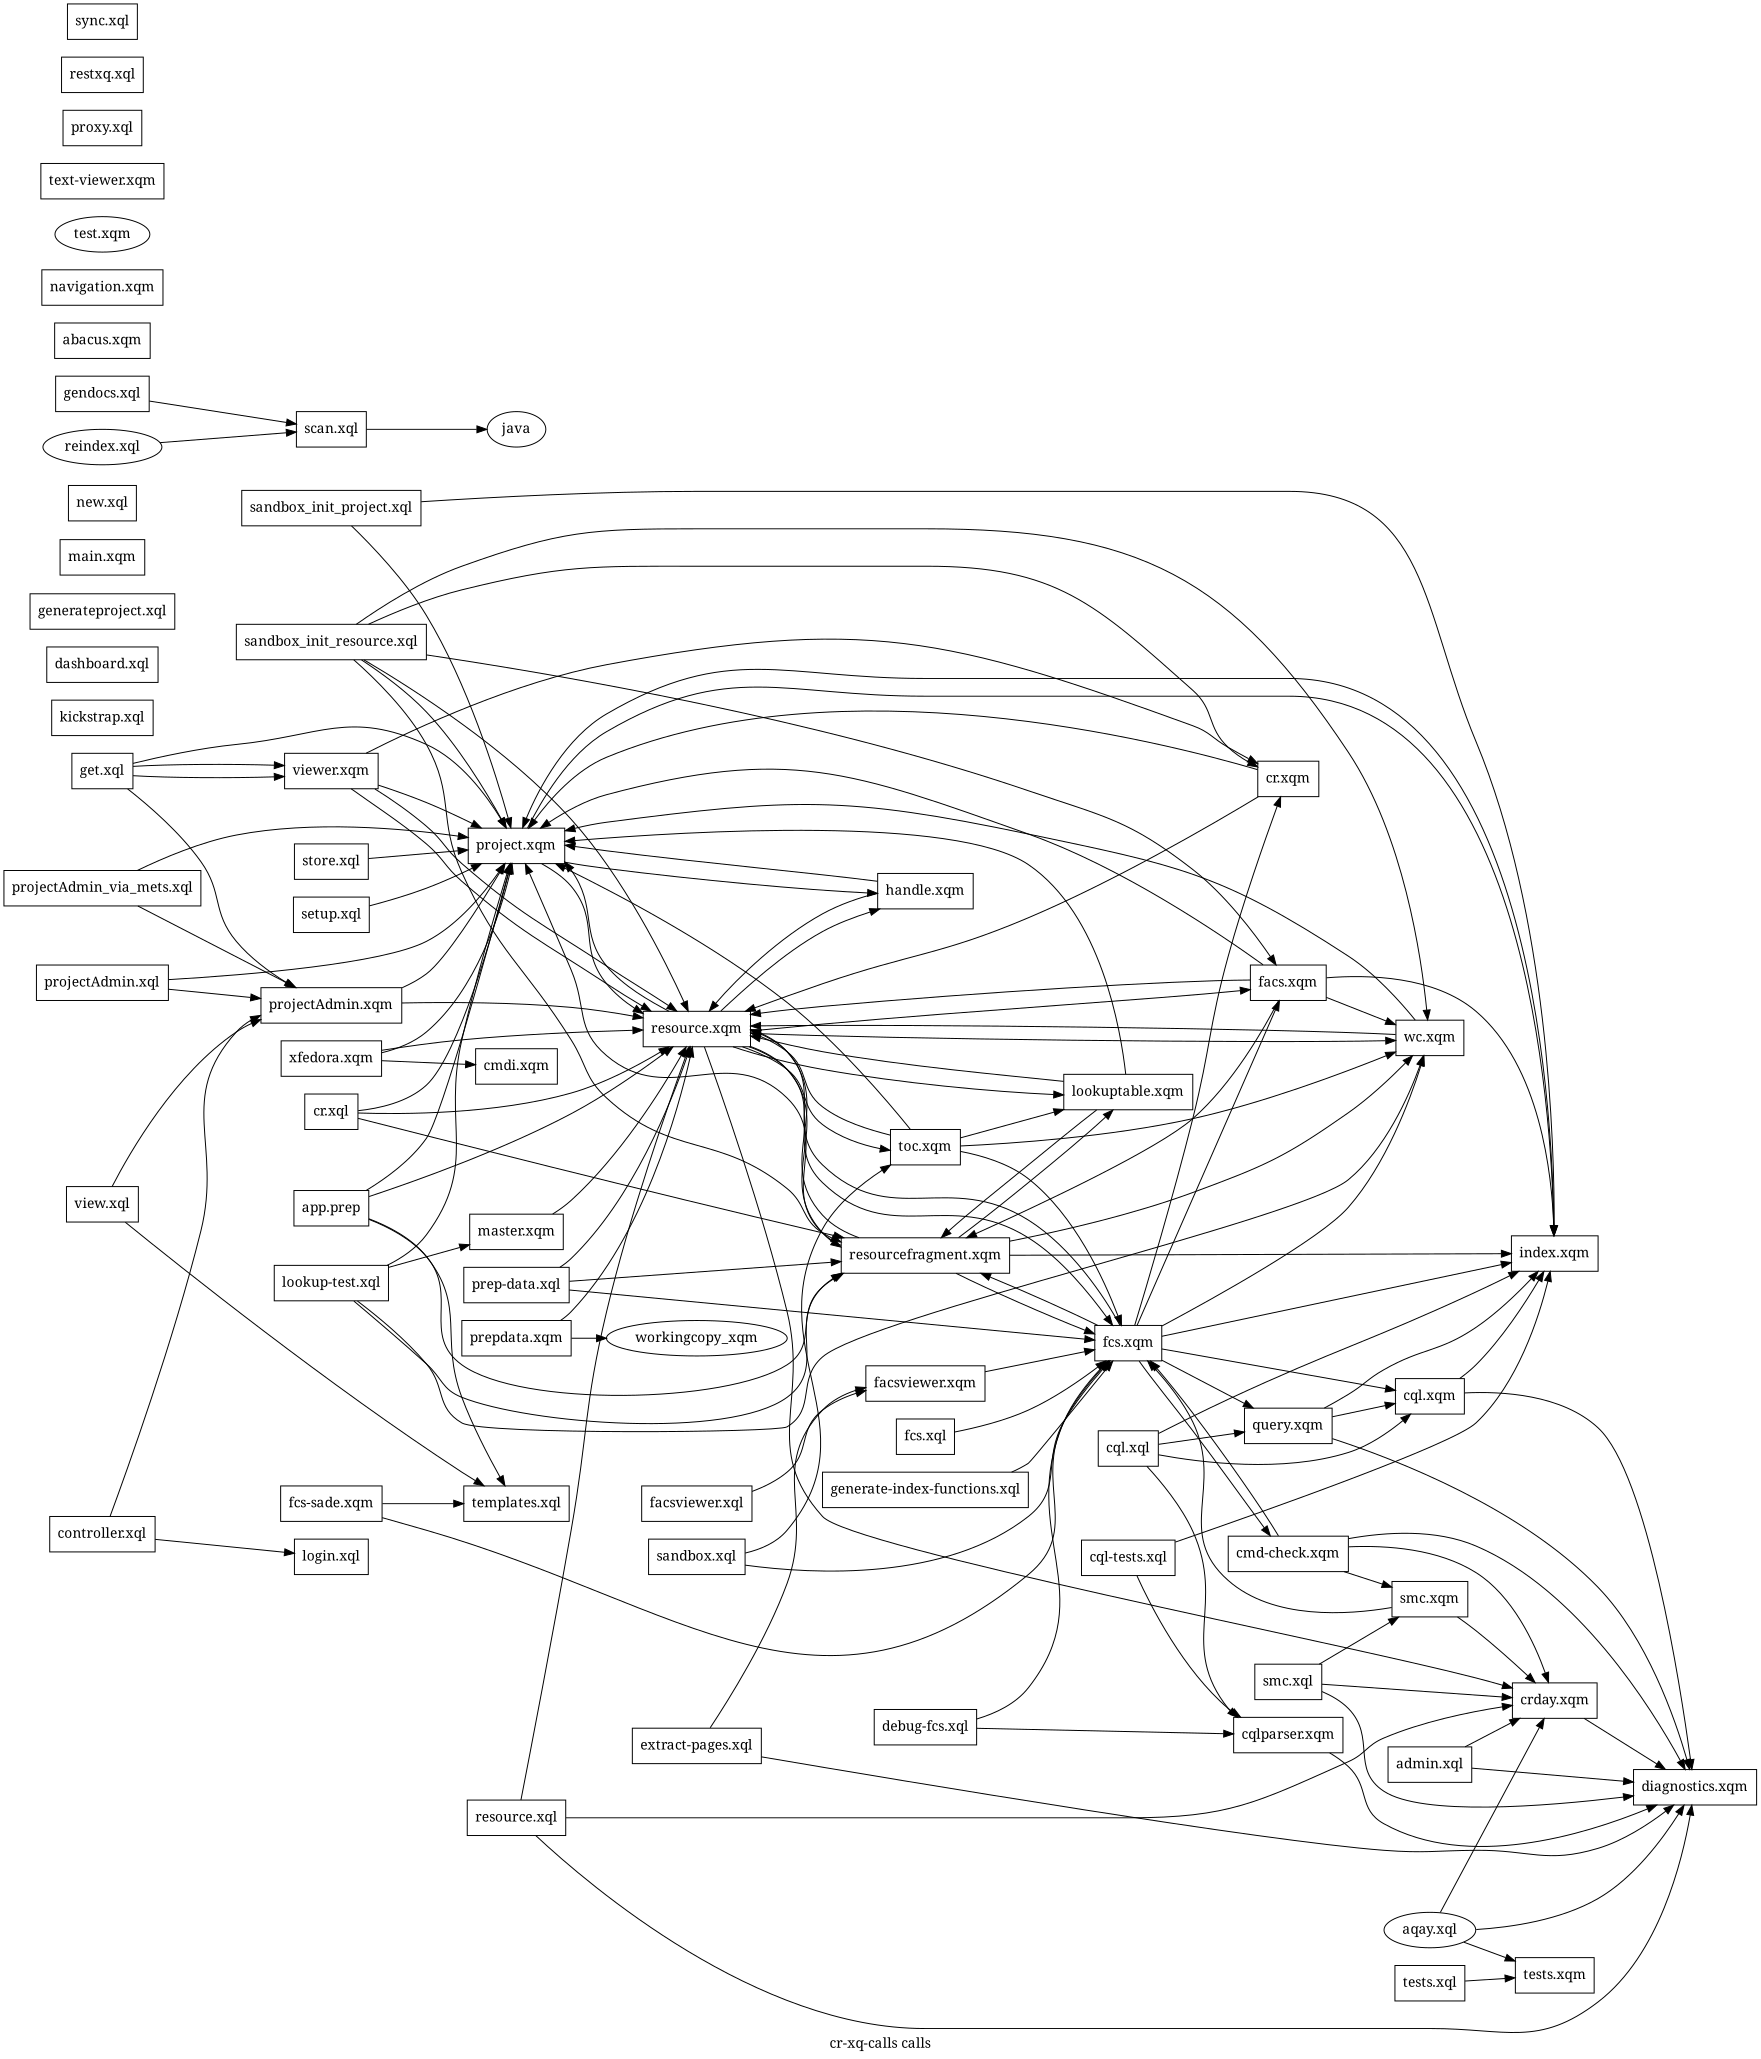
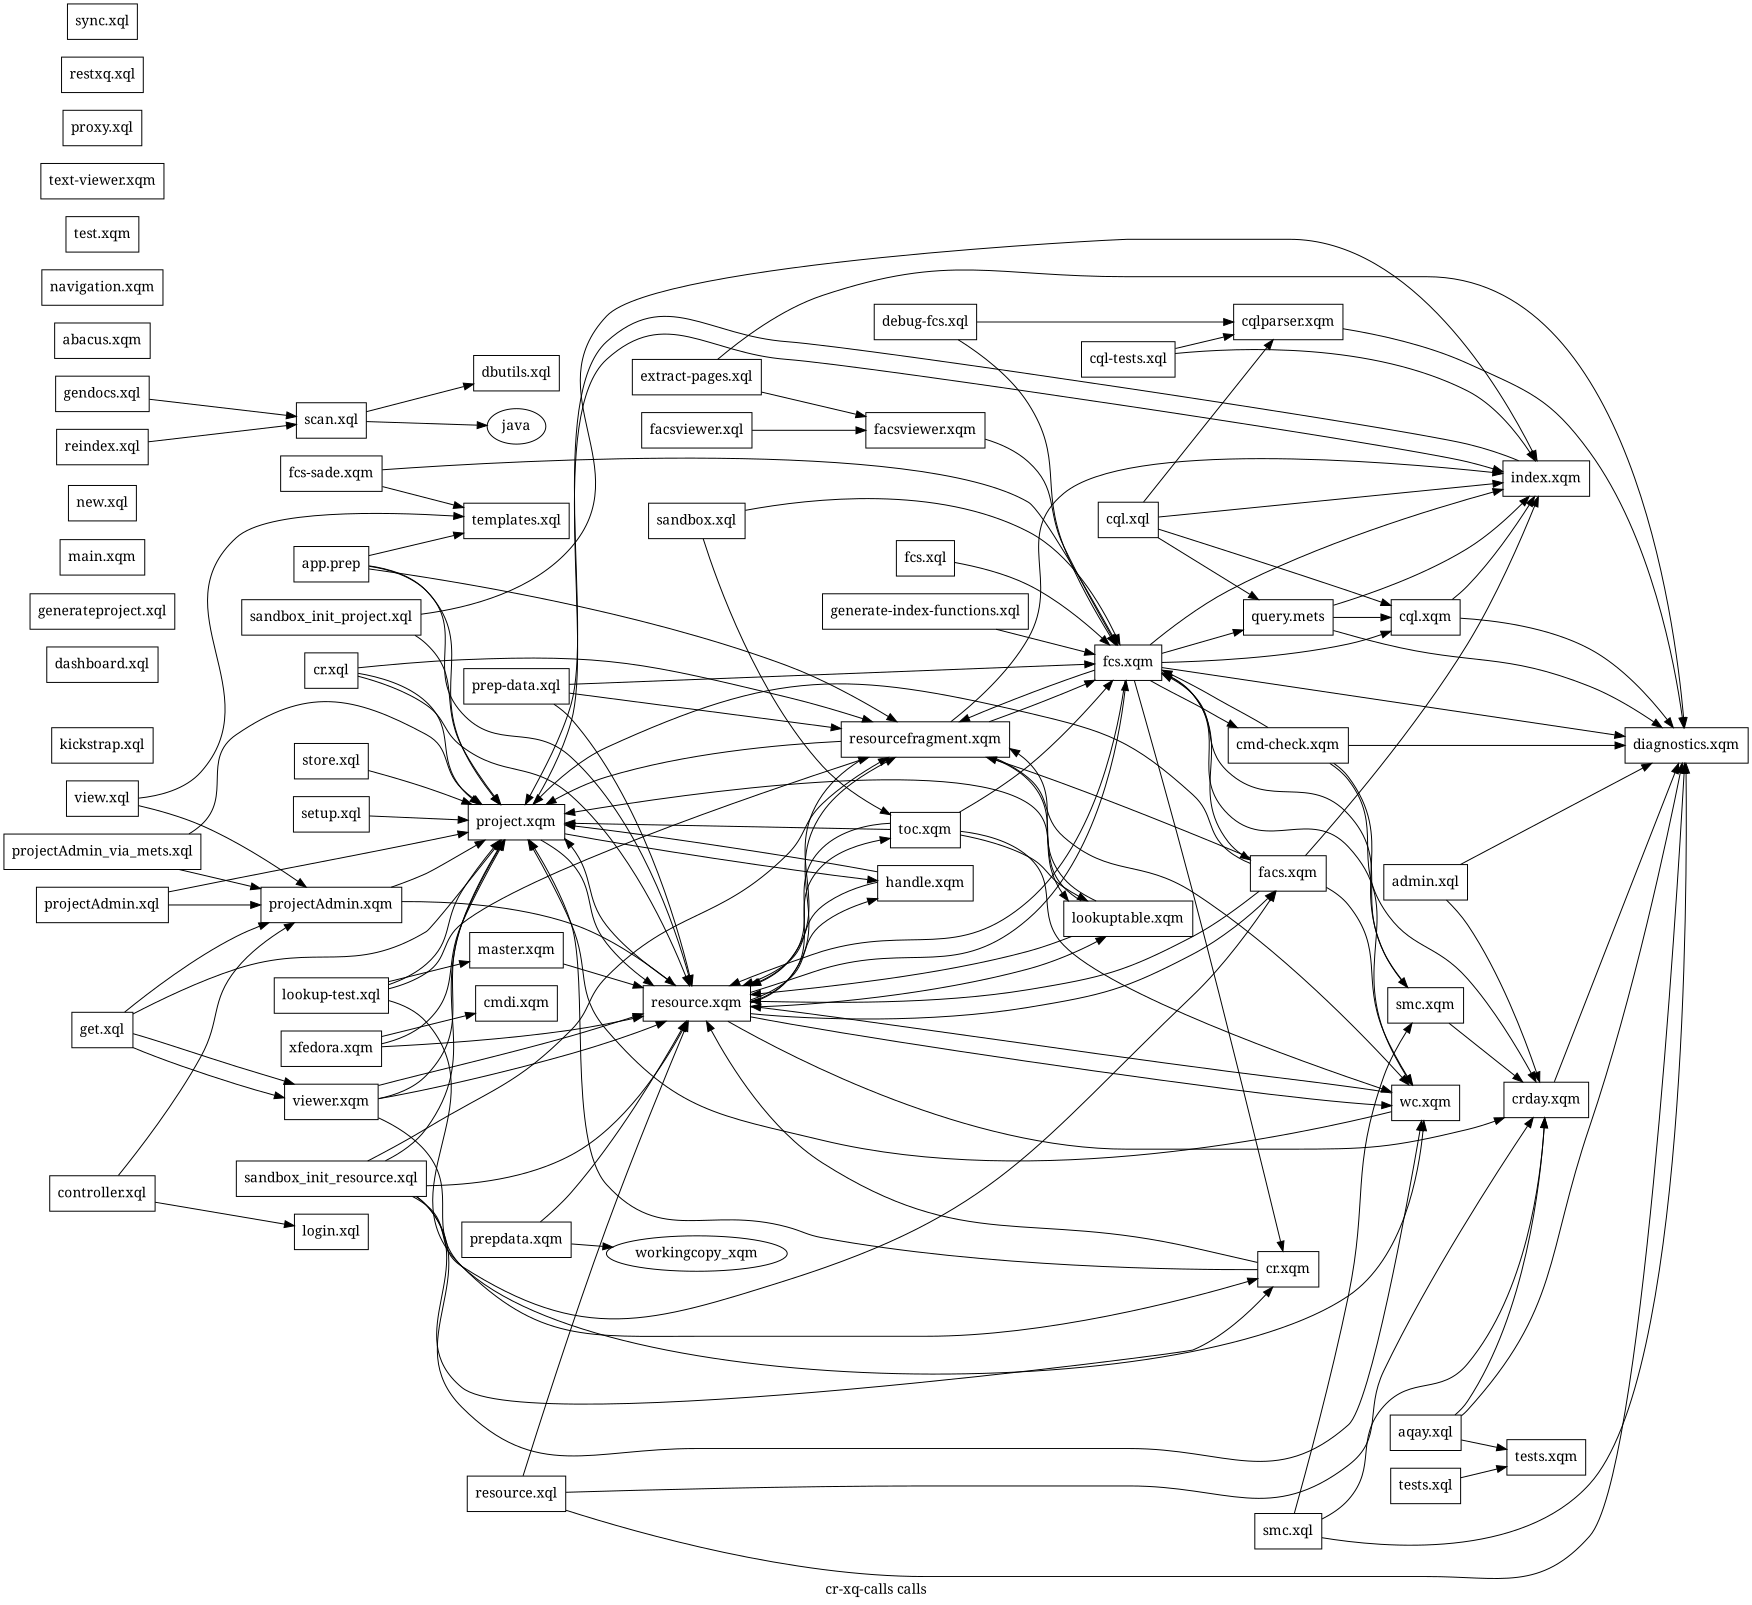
node "test.xqm": shape ellipse -> box
node "dbutils.xql": added
node "reindex.xql": shape ellipse -> box
edge "fcs.xqm" -> "diagnostics.xqm": added
node "query.xqm": label "query.xqm" -> "query.mets"
node "aqay.xql": shape ellipse -> box
